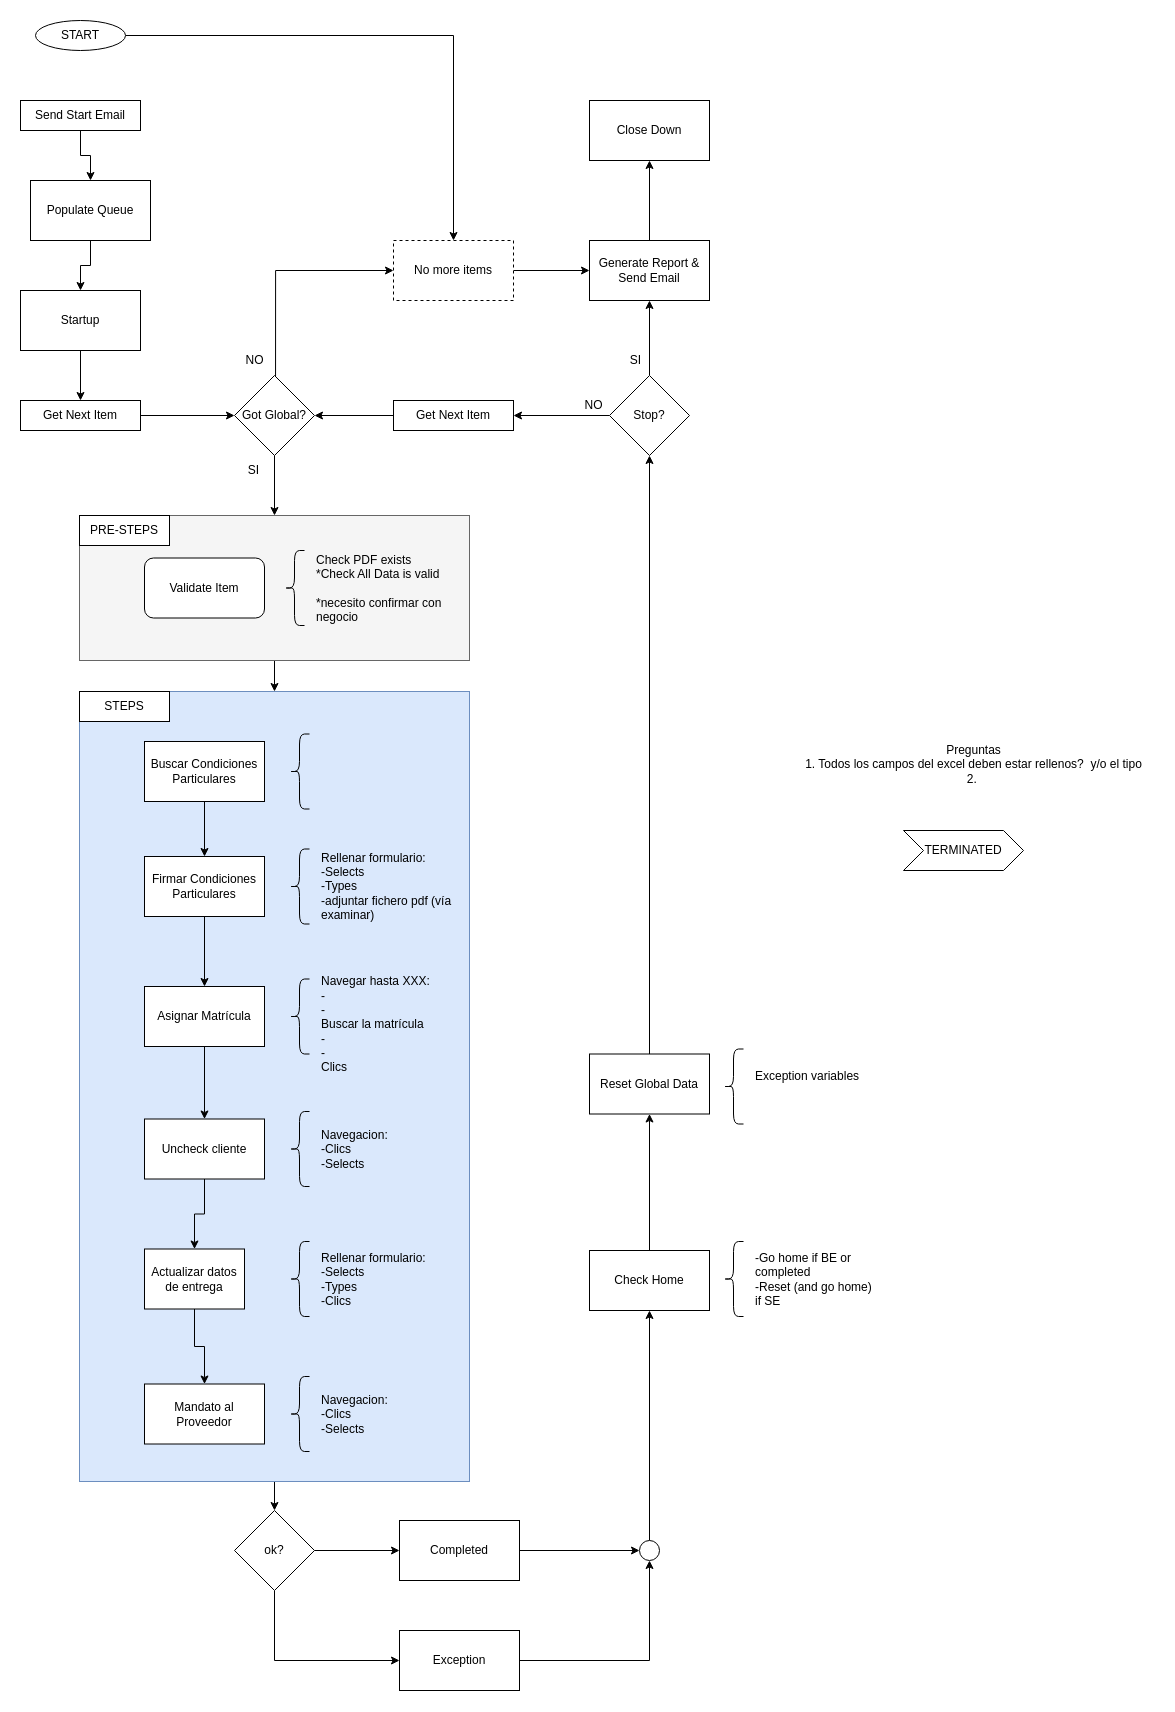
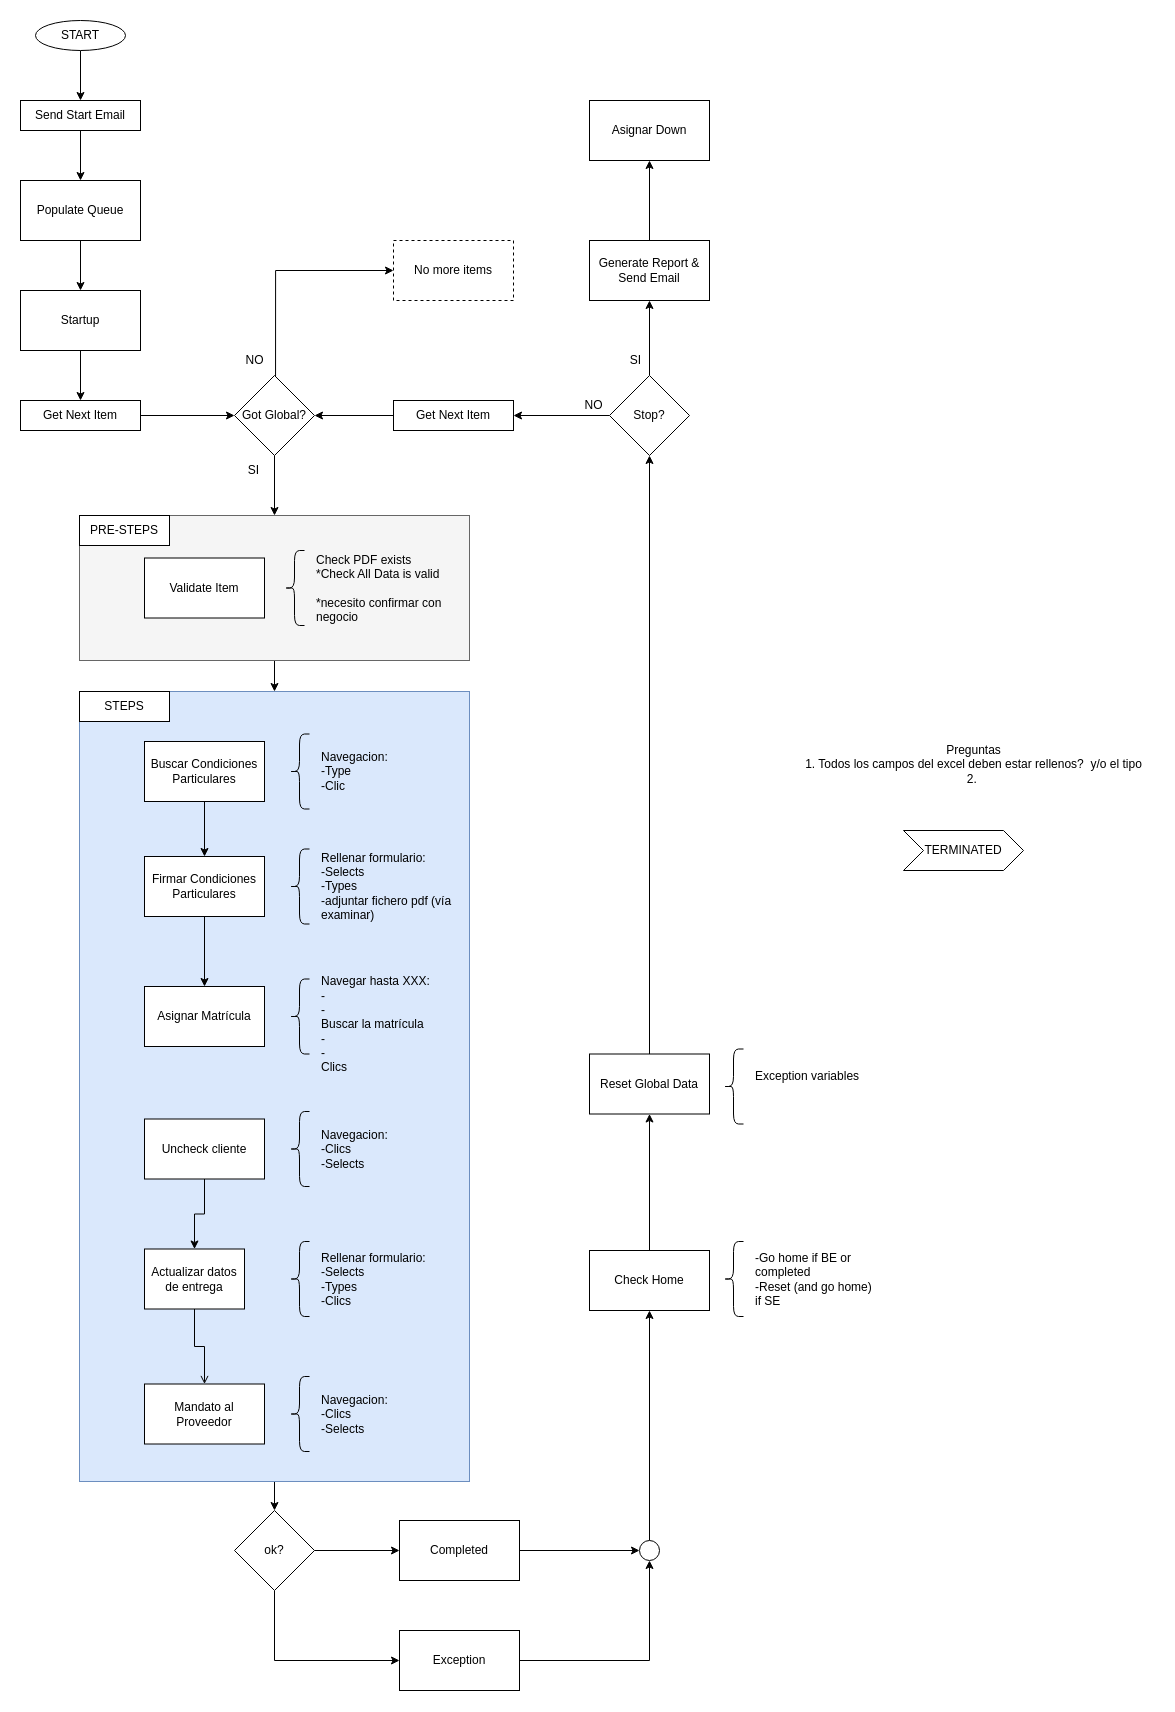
edge "START" -> "No more items": now "START" -> "Send Start Email"
node "Close Down": label "Close Down" -> "Asignar Down"
node "Populate Queue": moved (91, 211) -> (81, 211)
edge "No more items" -> "Generate Report & Send Email": removed
node "Validate Item": shape rounded rectangle -> rectangle
node "Navegacion: -Type -Clic": added
edge "Asignar Matrícula" -> "Uncheck cliente": removed
edge "Actualizar datos de entrega" -> "Mandato al Proveedor": arrowhead classic -> open
